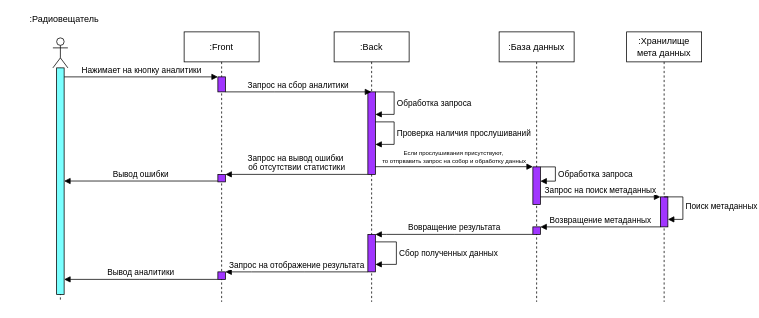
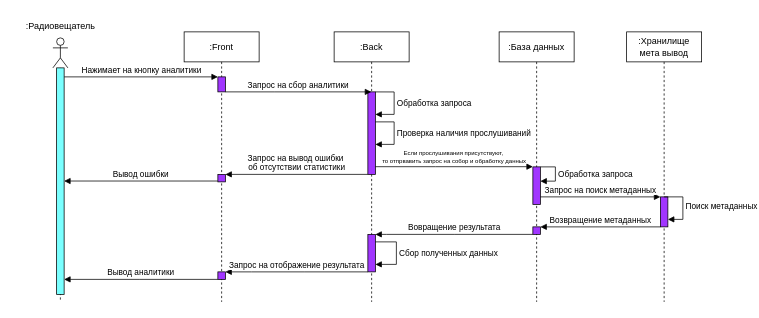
node ":Радиовещатель": moved (64, 19) -> (60, 27)
node ":Хранилище мета данных": label ":Хранилище мета данных" -> ":Хранилище мета вывод"
